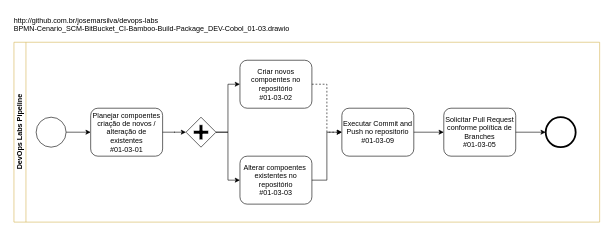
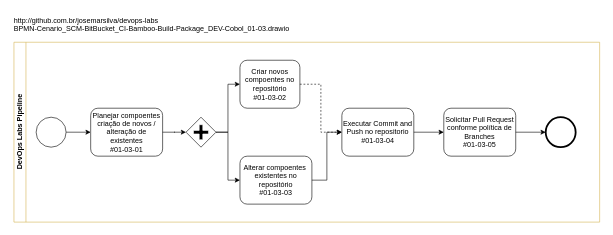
node "Criar novos compoentes no repositório #01-03-02": size 72x48 -> 60x48
node "Executar Commit and Push no repositorio #01-03-09": label "Executar Commit and Push no repositorio #01-03-09" -> "Executar Commit and Push no repositorio #01-03-04"
